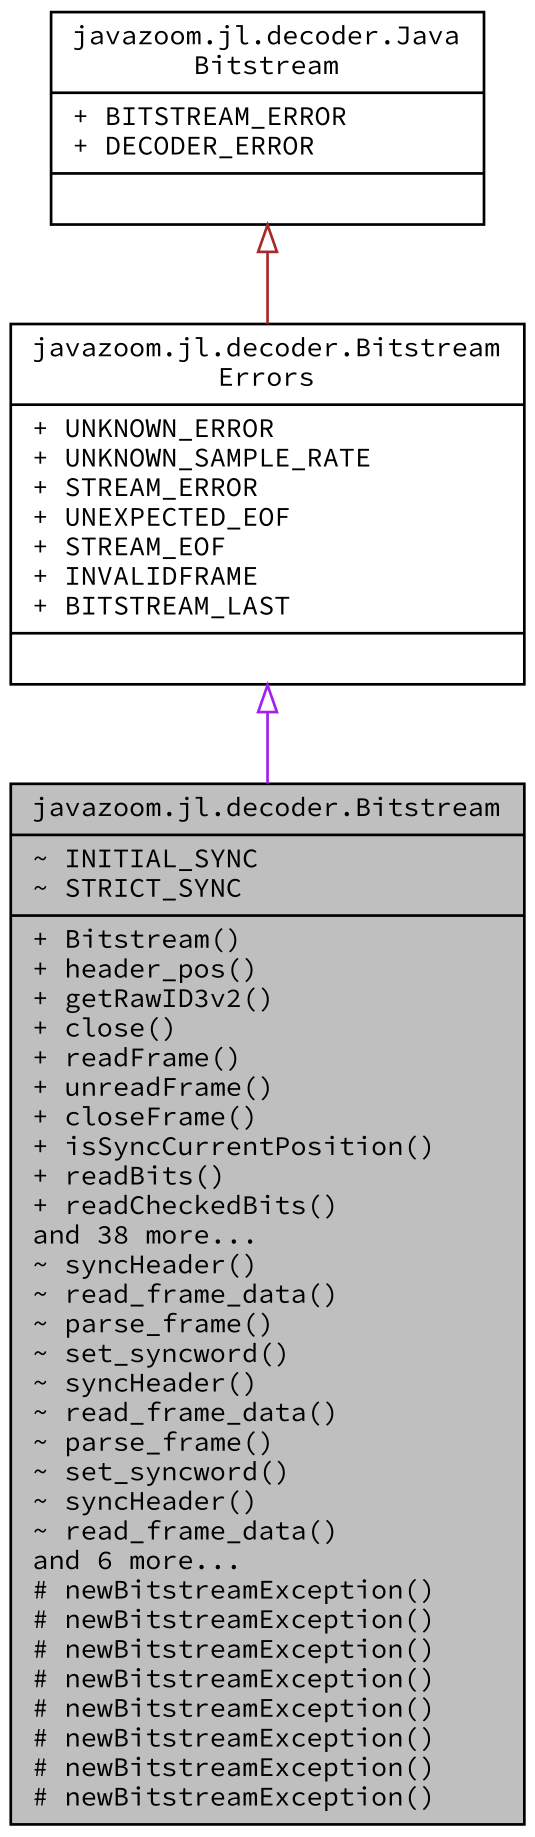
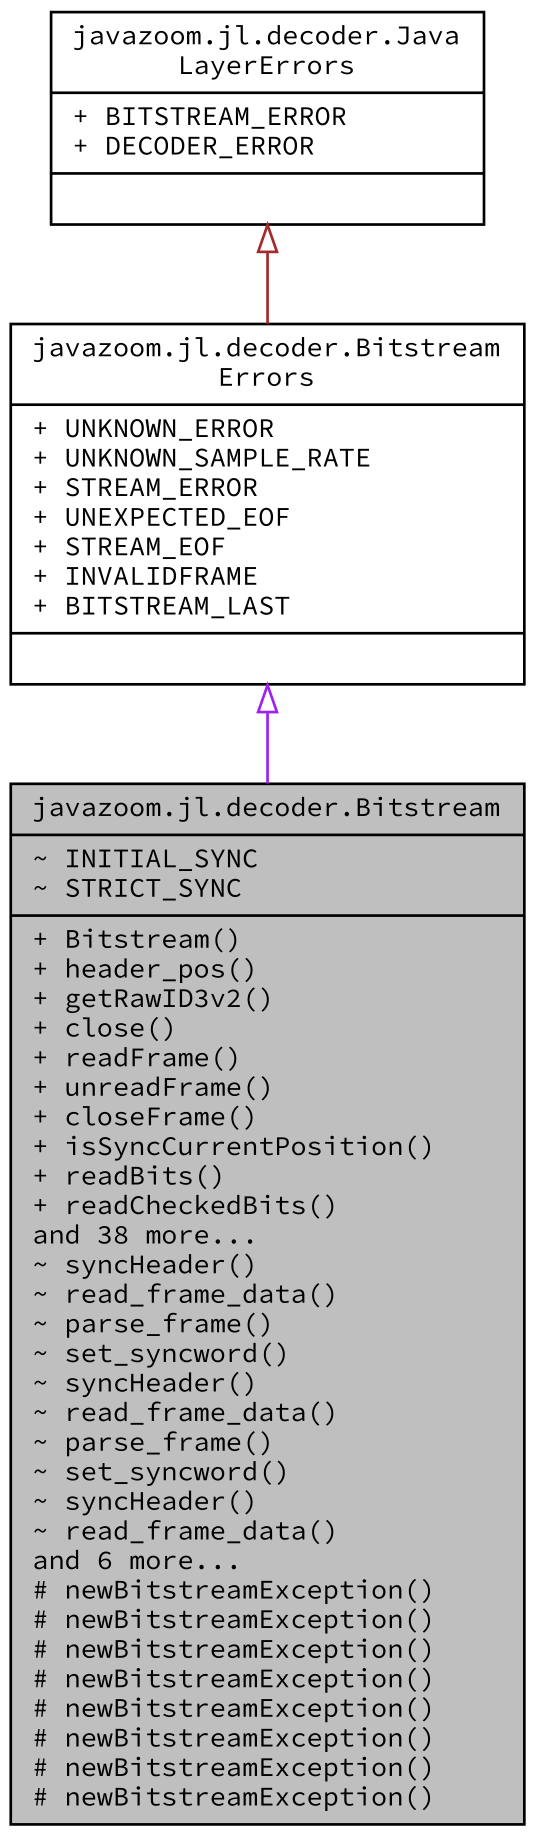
node "javazoom.jl.decoder.Java": text "Bitstream" -> "LayerErrors"
